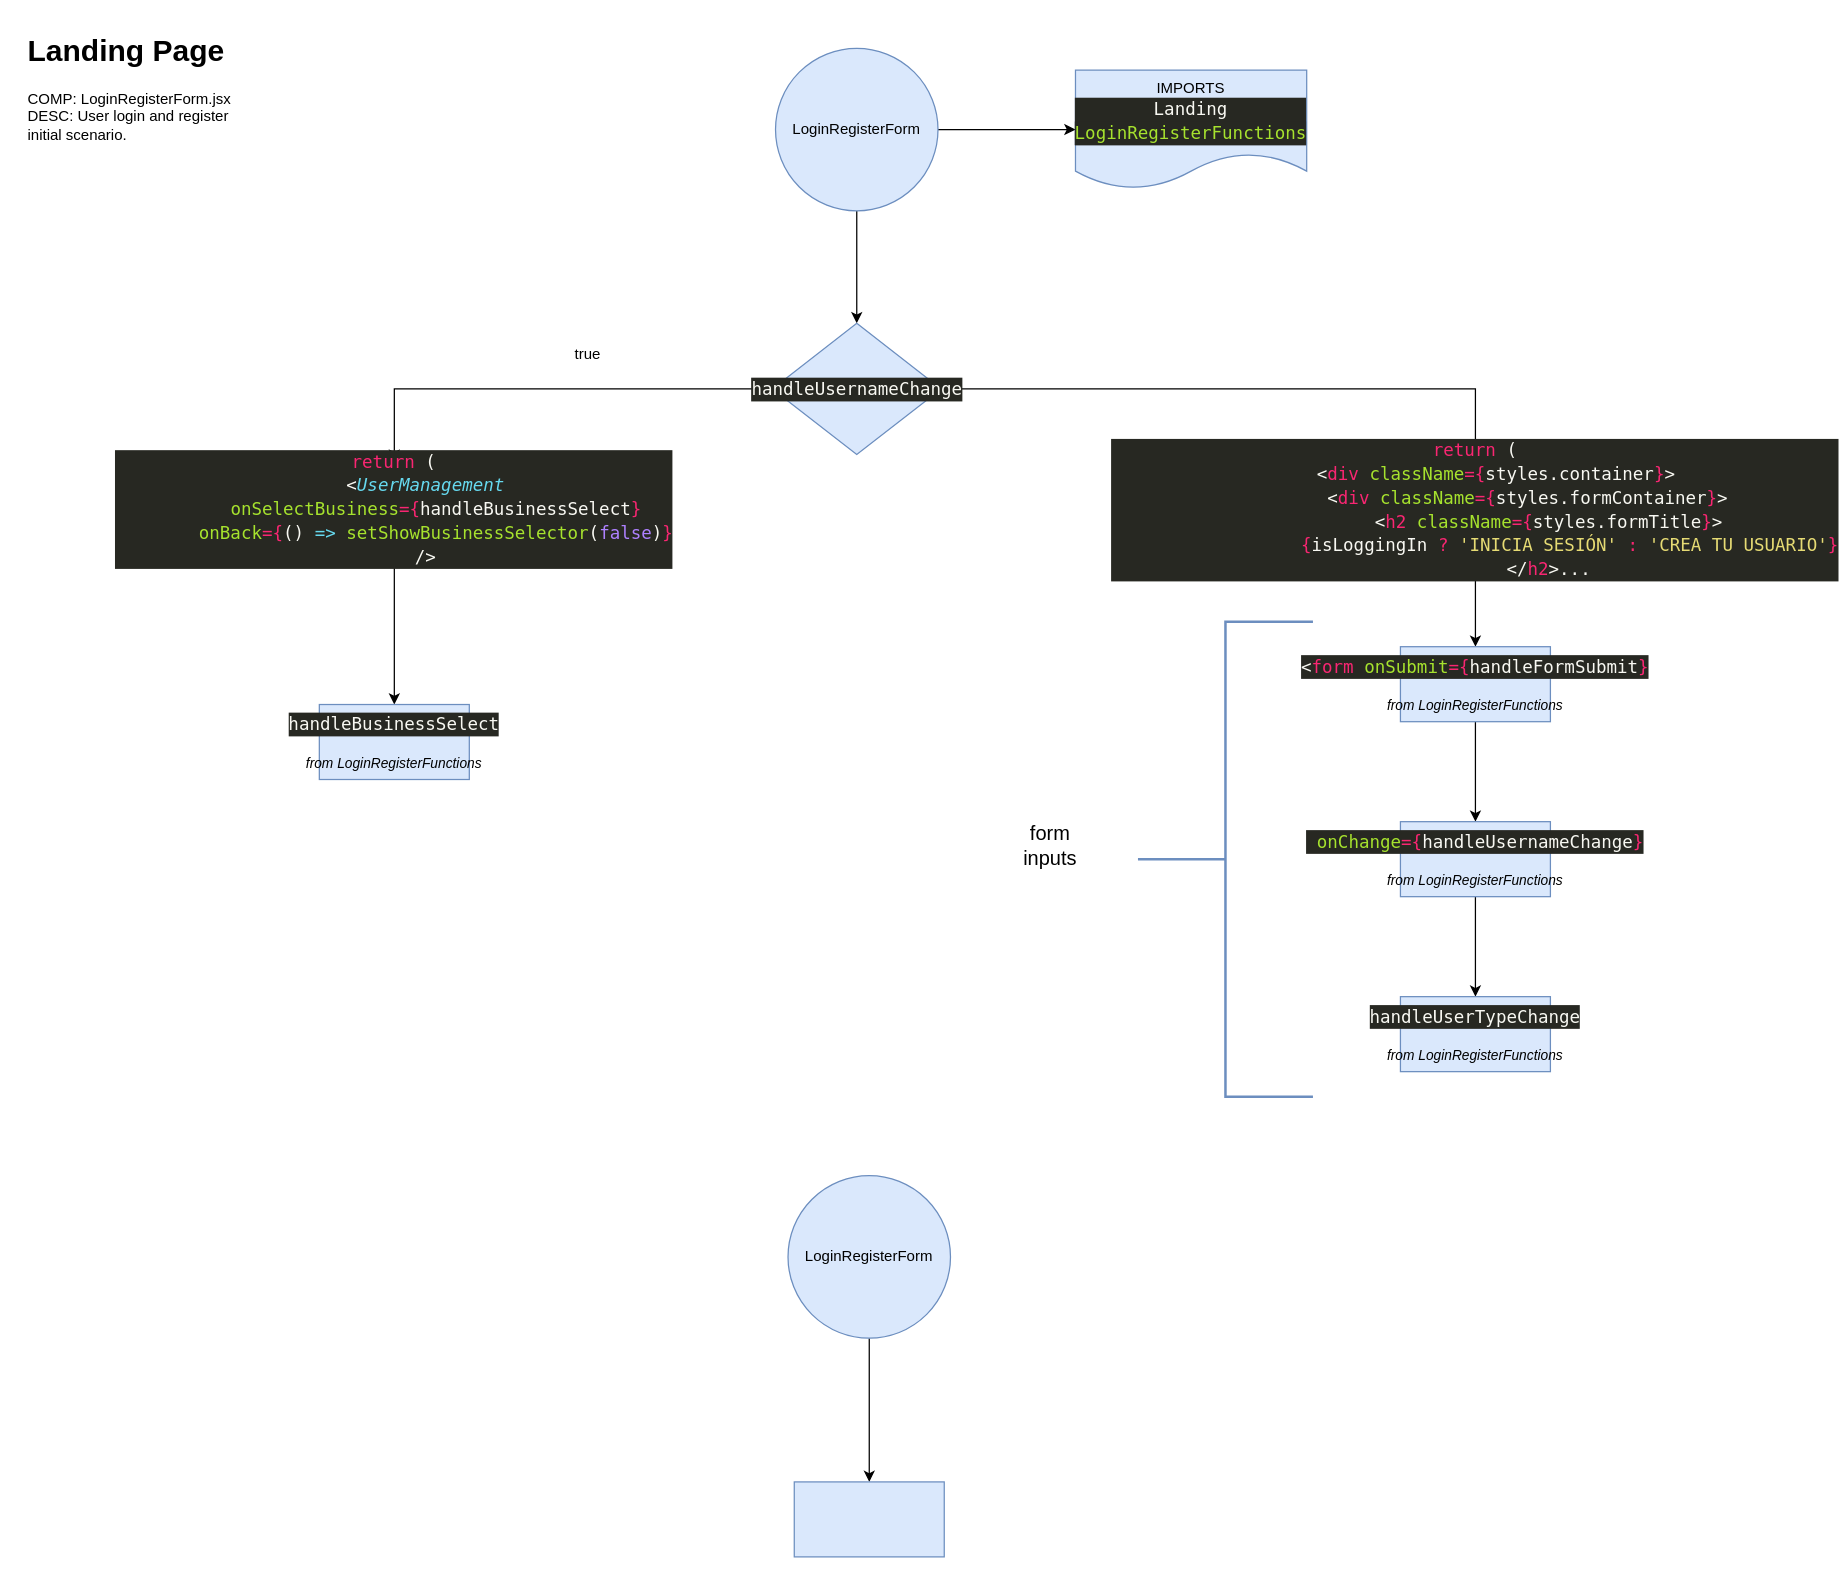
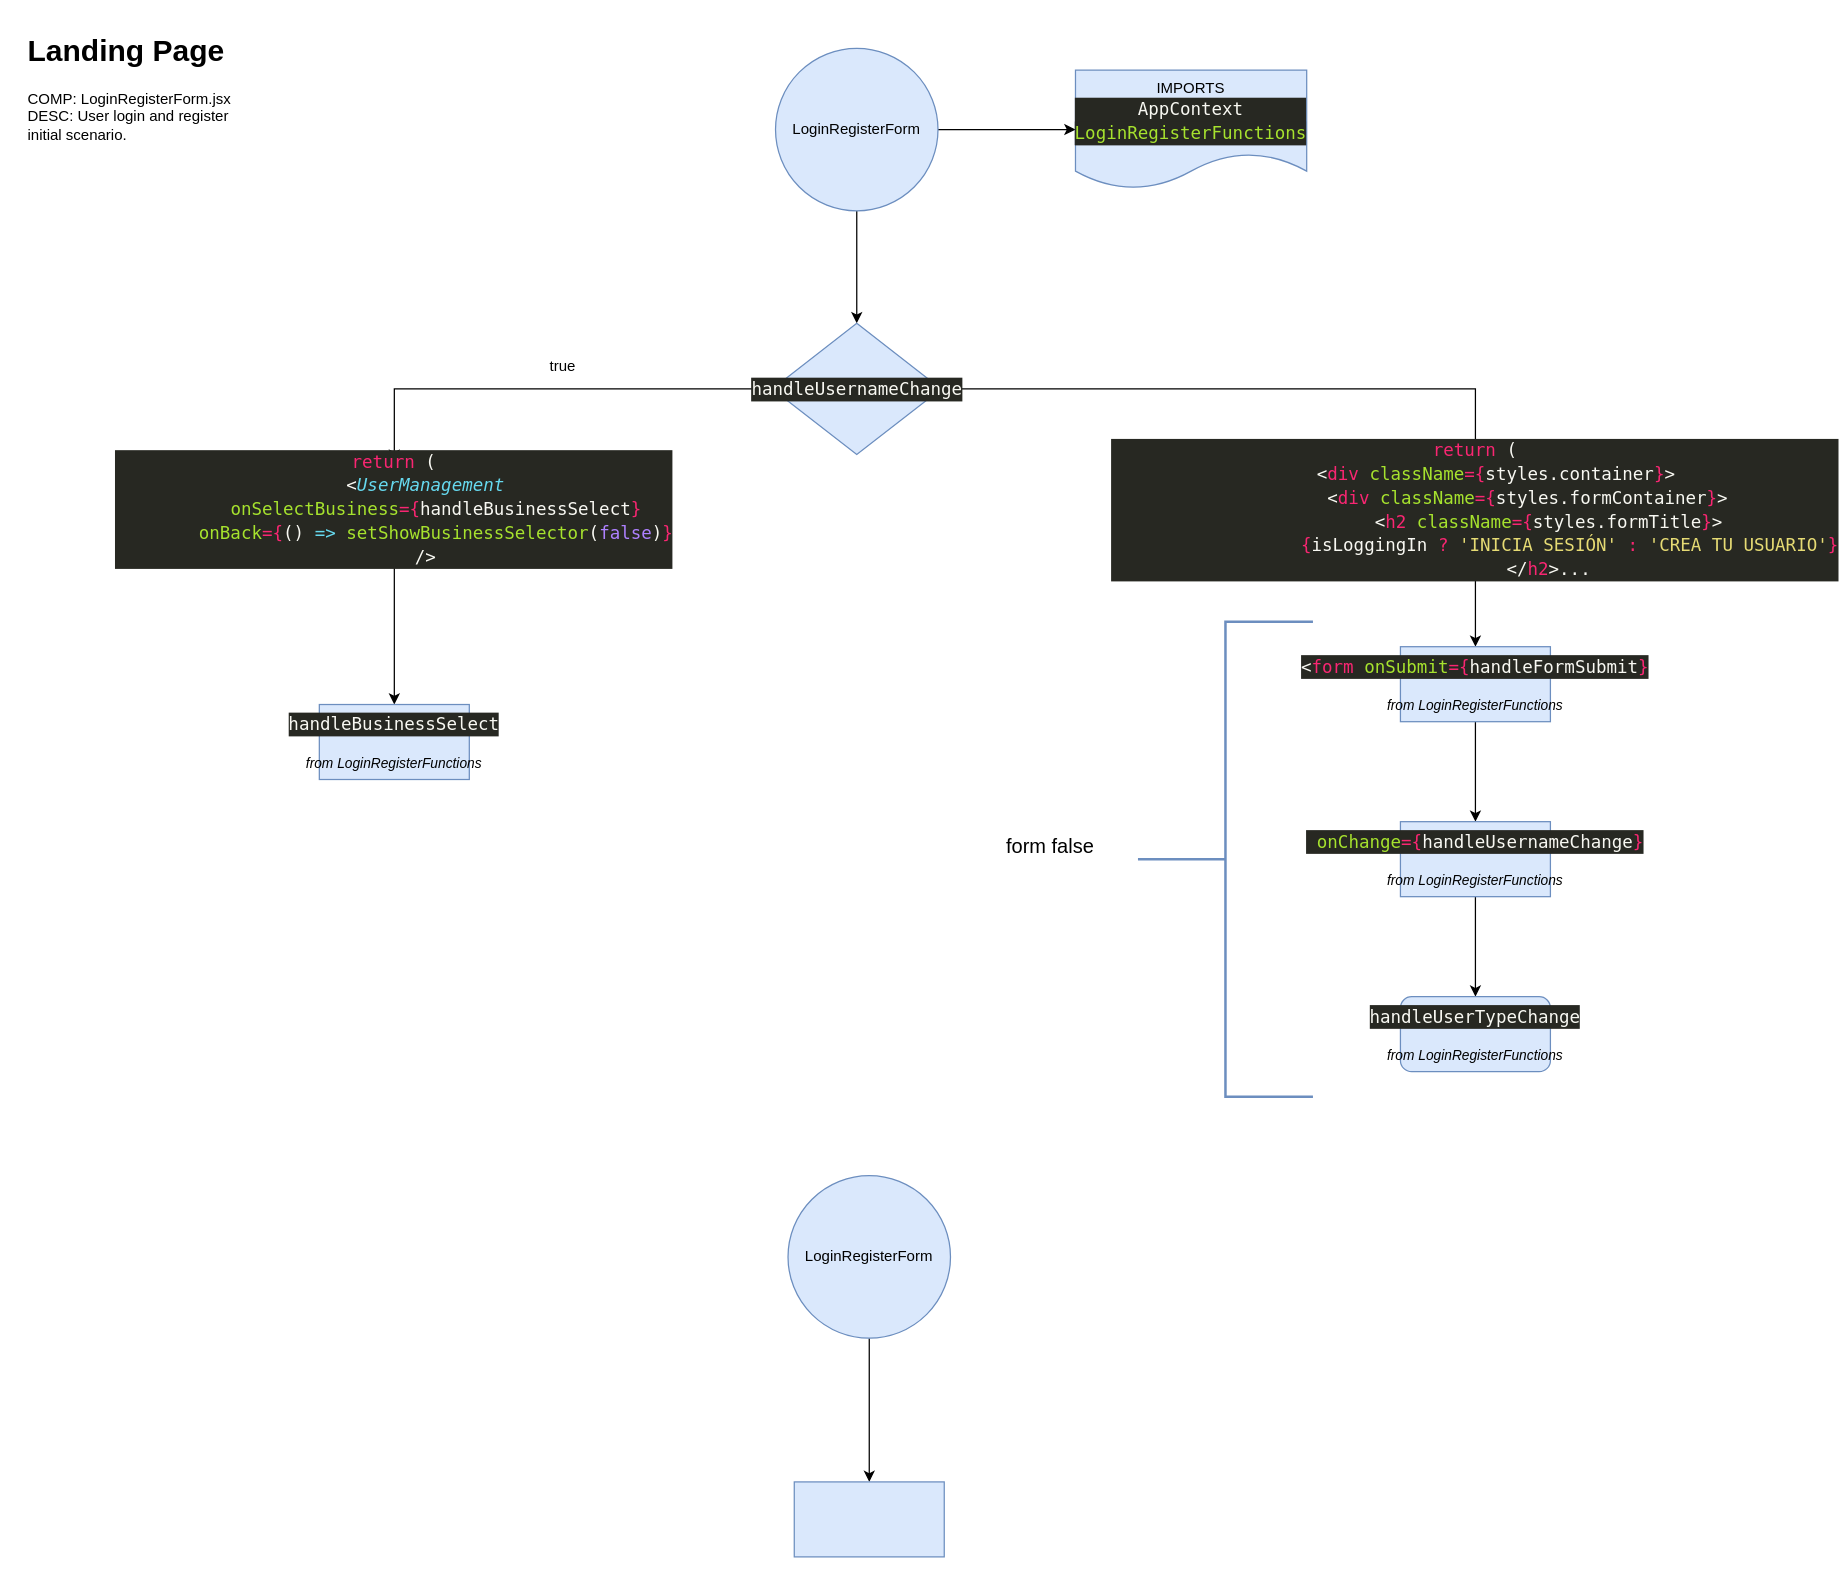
node "IMPORTS Landing LoginRegisterFunctions": label "IMPORTS Landing LoginRegisterFunctions" -> "IMPORTS AppContext LoginRegisterFunctions"
node "true": moved (588, 354) -> (563, 367)
node "form inputs": label "form inputs" -> "form false"
node "handleUserTypeChange from LoginRegisterFunctions": shape rectangle -> rounded rectangle
